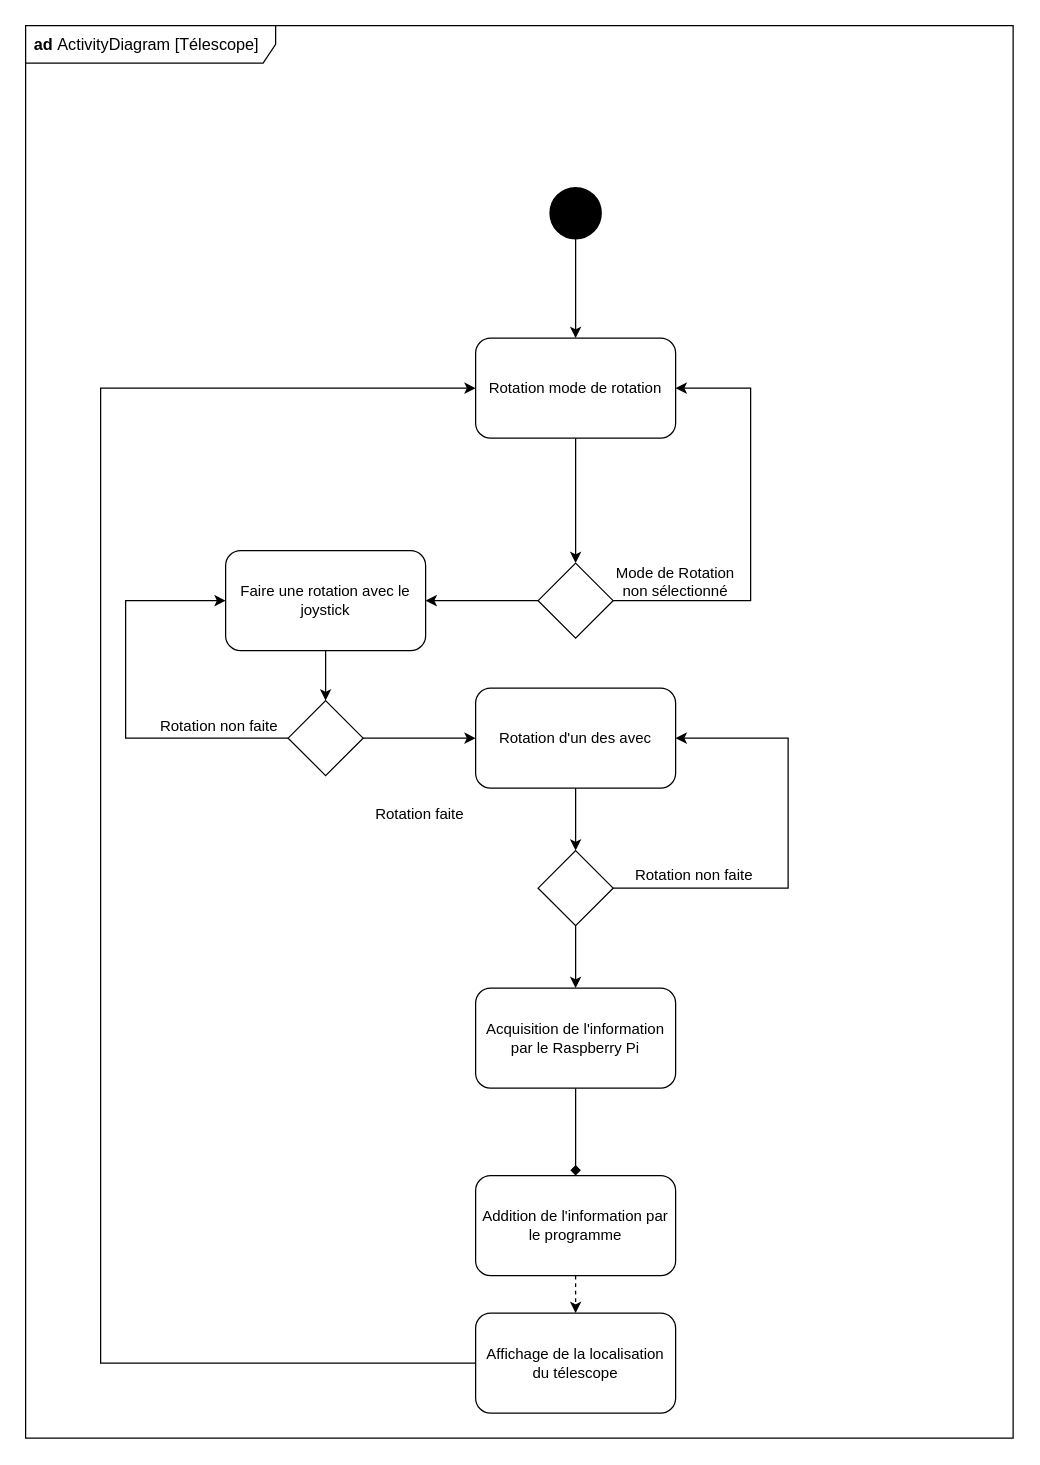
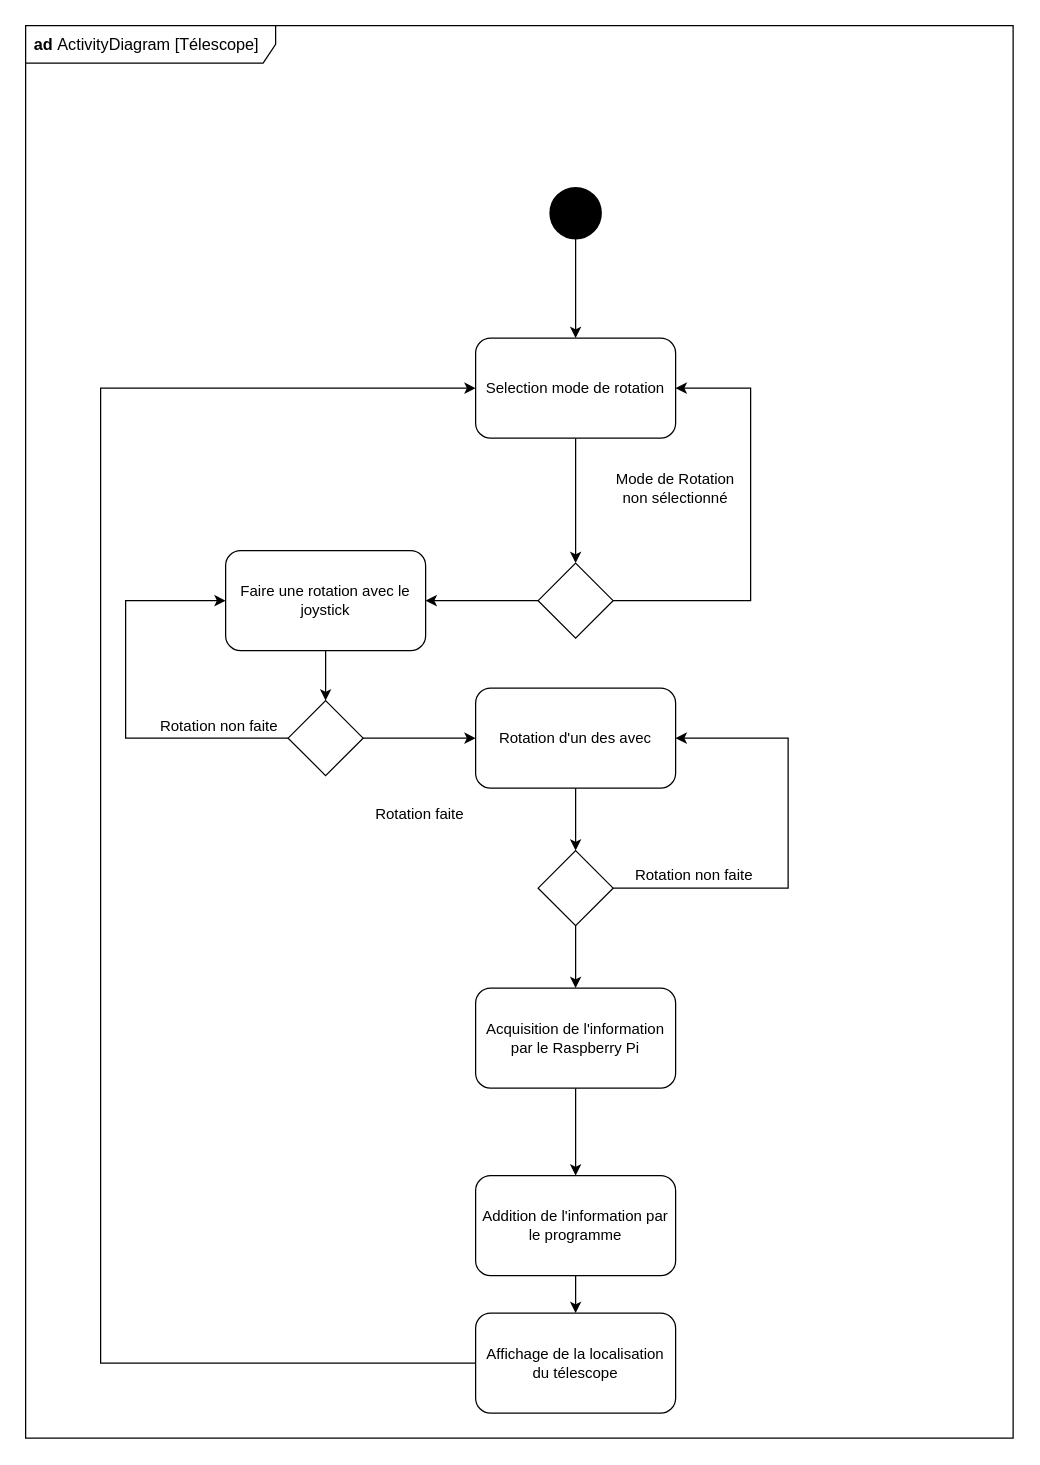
node "Rotation mode de rotation": label "Rotation mode de rotation" -> "Selection mode de rotation"
node "Mode de Rotation non sélectionné": moved (676, 582) -> (676, 488)
edge "Acquisition de l'information par le Raspberry Pi" -> "Addition de l'information par le programme": arrowhead diamond -> classic
edge "Addition de l'information par le programme" -> "Affichage de la localisation du télescope": style dashed -> solid
